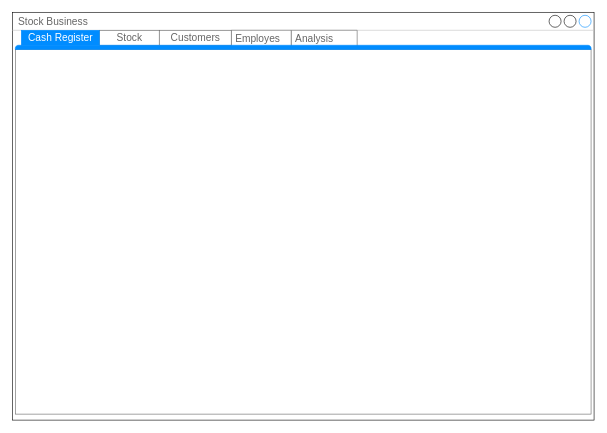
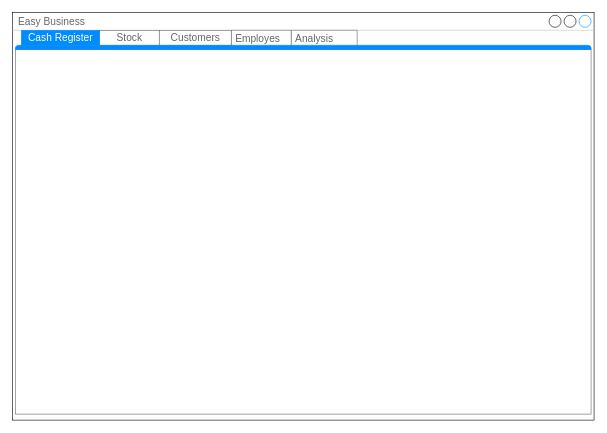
node "Stock Business": label "Stock Business" -> "Easy Business"
